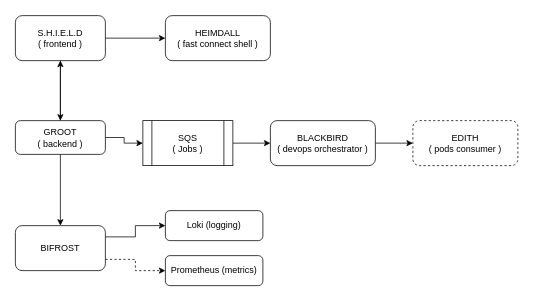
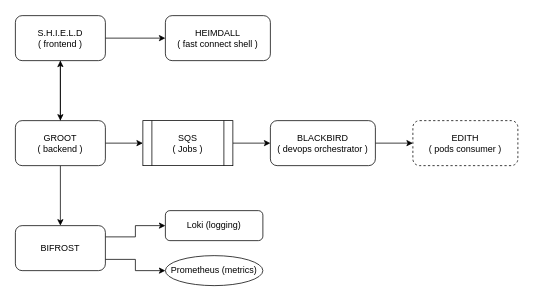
node "GROOT ( backend )": size 90x34 -> 90x45
edge "BIFROST" -> "Prometheus (metrics)": style dashed -> solid
node "Prometheus (metrics)": shape rounded rectangle -> ellipse
